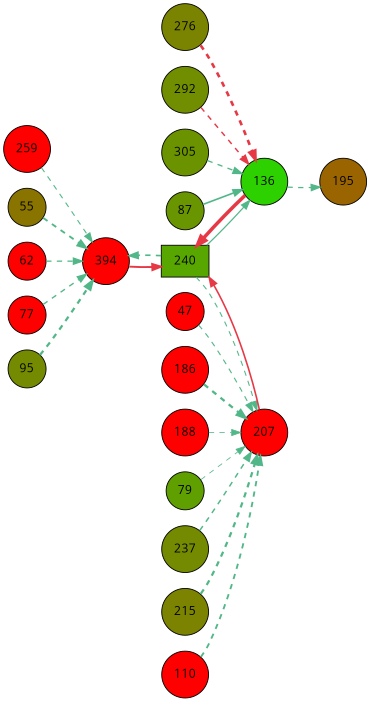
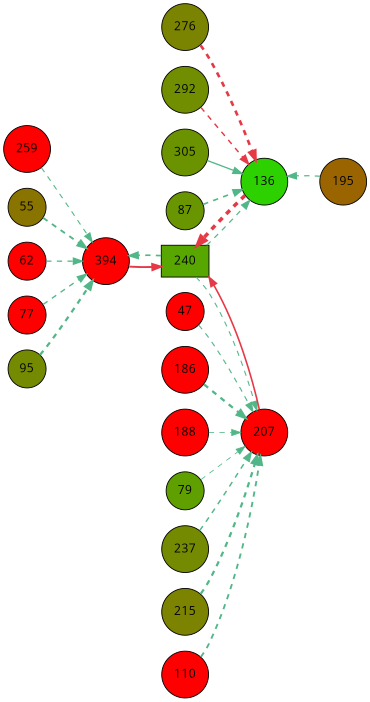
edge "305" -> "136": style dashed -> solid
edge "136" -> "195": reversed
edge "87" -> "136": style solid -> dashed
edge "136" -> "240": style solid -> dashed
edge "240" -> "136": style solid -> dashed
